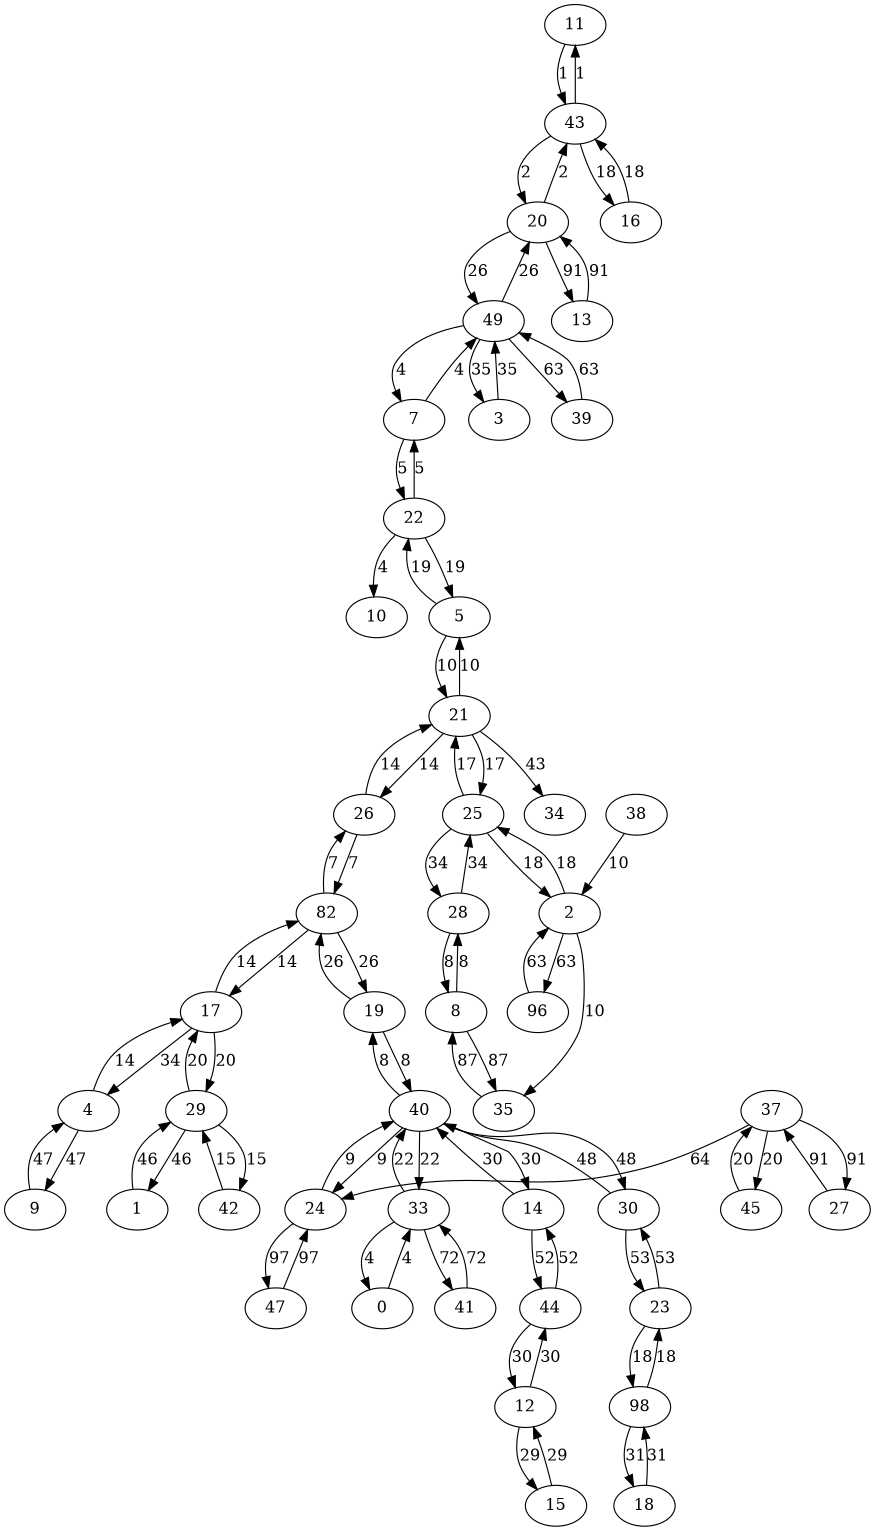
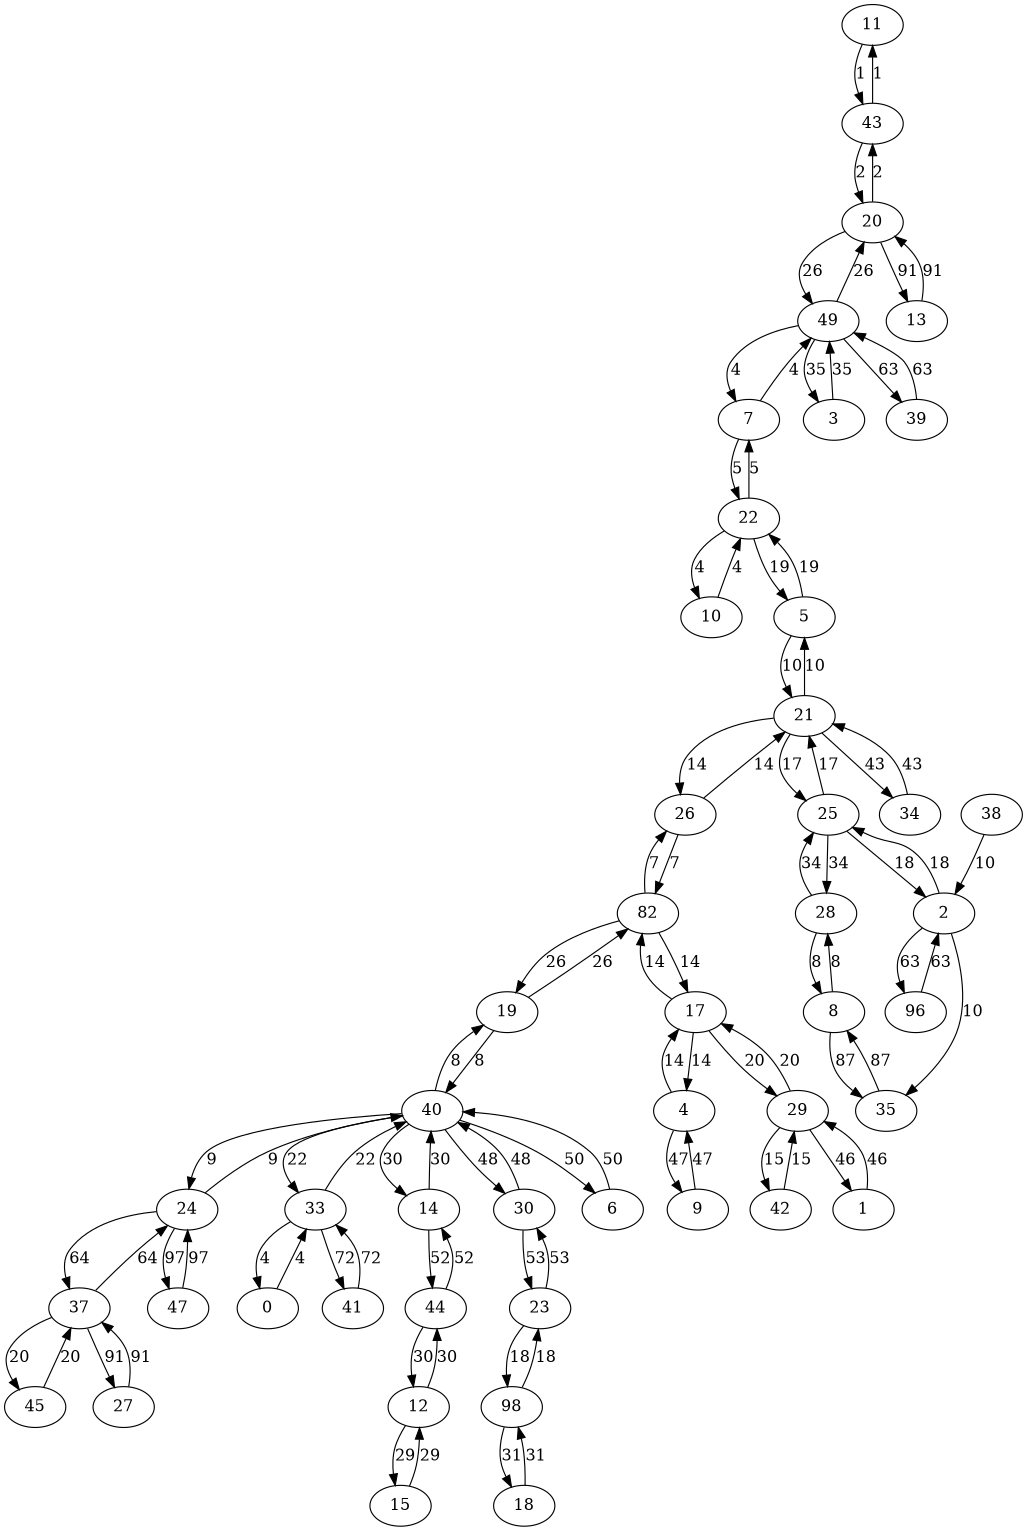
node "16": removed
edge "10" -> "22": added, label "4"
edge "34" -> "21": added, label "43"
edge "17" -> "4": label "34" -> "14"
node "6": added
edge "24" -> "37": added, label "64"
